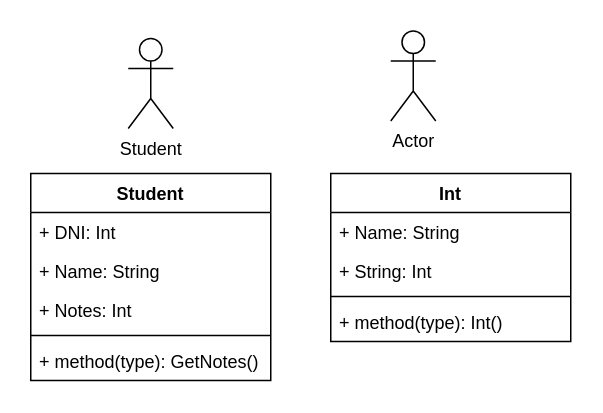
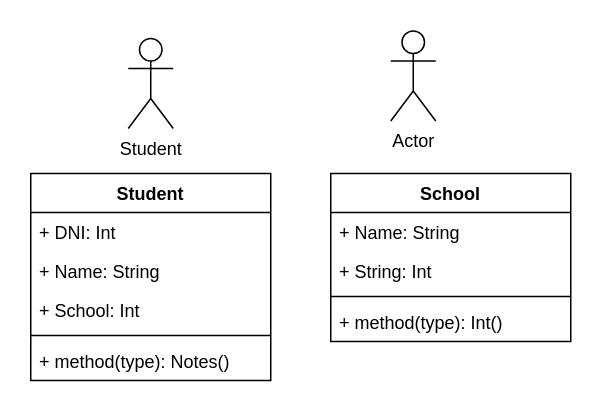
node "Int": label "Int" -> "School"
node "+ Notes: Int": label "+ Notes: Int" -> "+ School: Int"
node "+ method(type): GetNotes()": label "+ method(type): GetNotes()" -> "+ method(type): Notes()"
